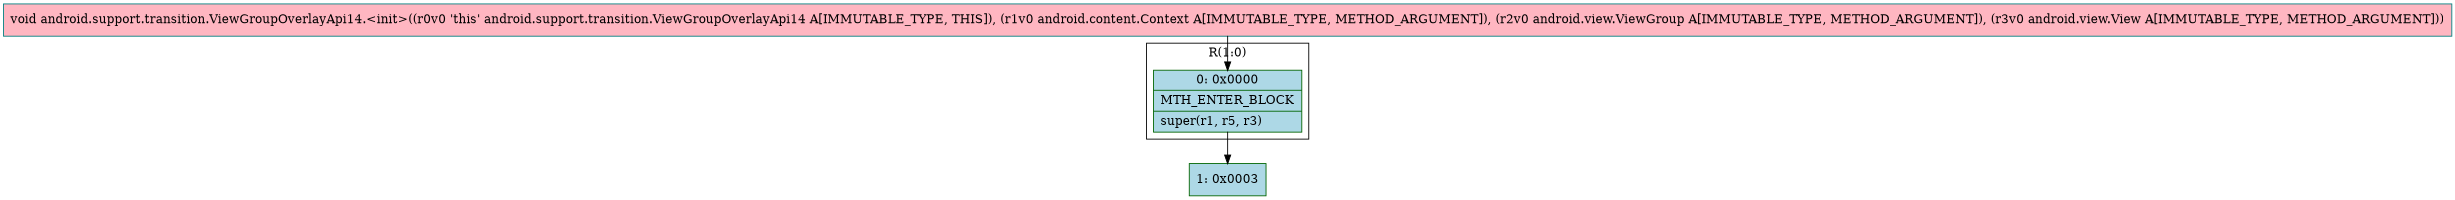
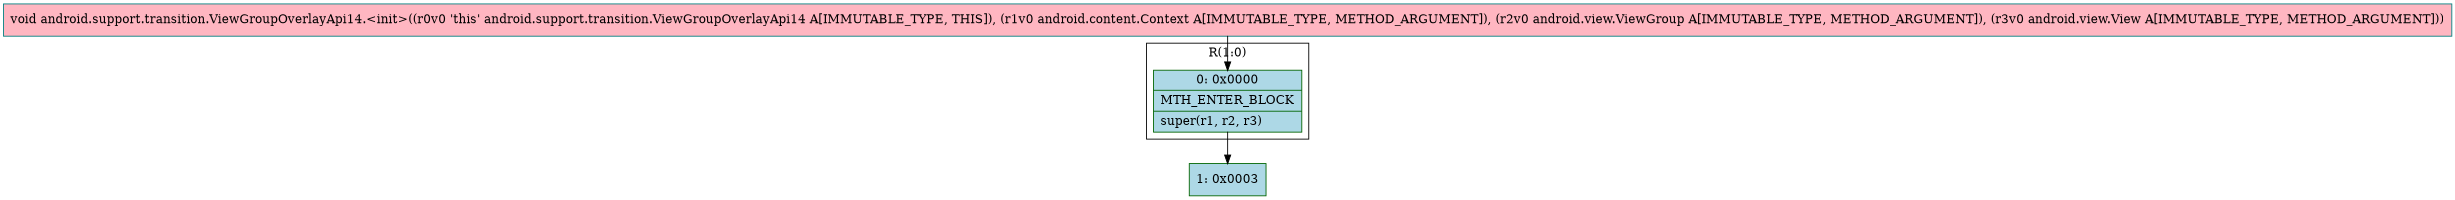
node "0: 0x0000": text "super(r1, r5, r3)" -> "super(r1, r2, r3)"
